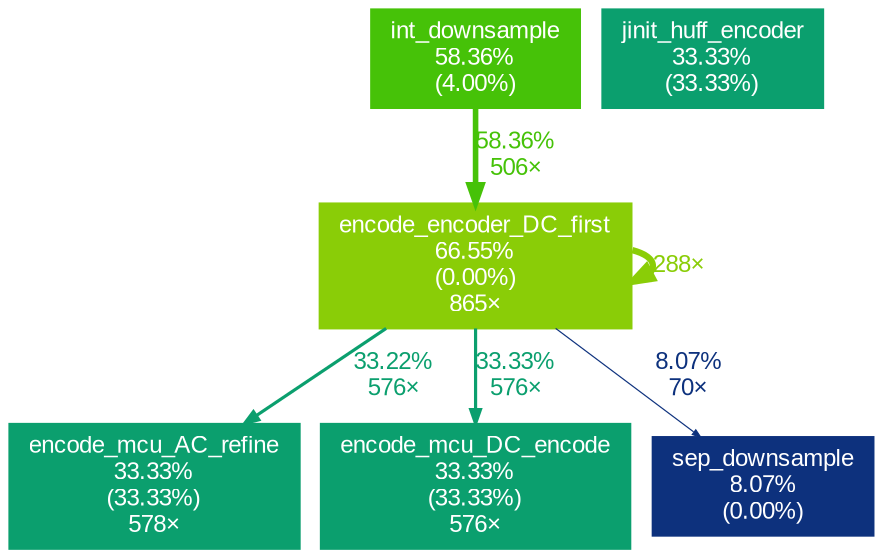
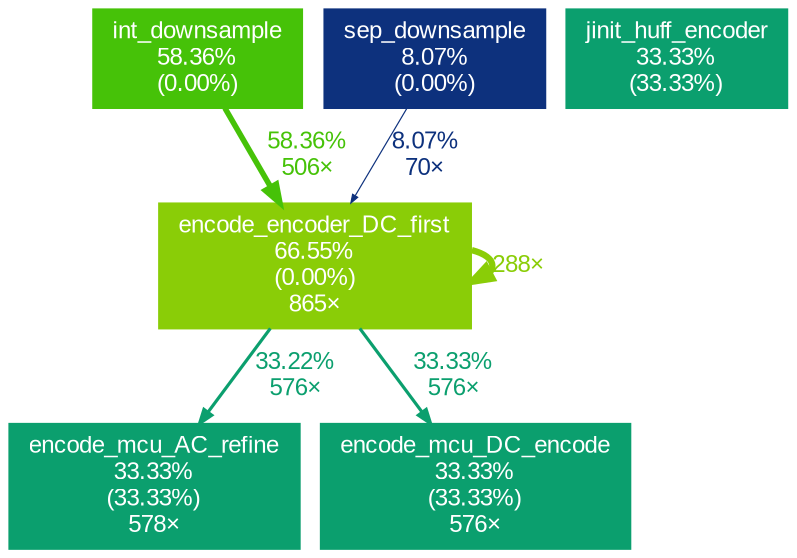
node "int_downsample 58.36% (4.00%)": label "int_downsample 58.36% (4.00%)" -> "int_downsample 58.36% (0.00%)"
edge "encode_encoder_DC_first 66.55% (0.00%) 865×" -> "sep_downsample 8.07% (0.00%)": reversed
